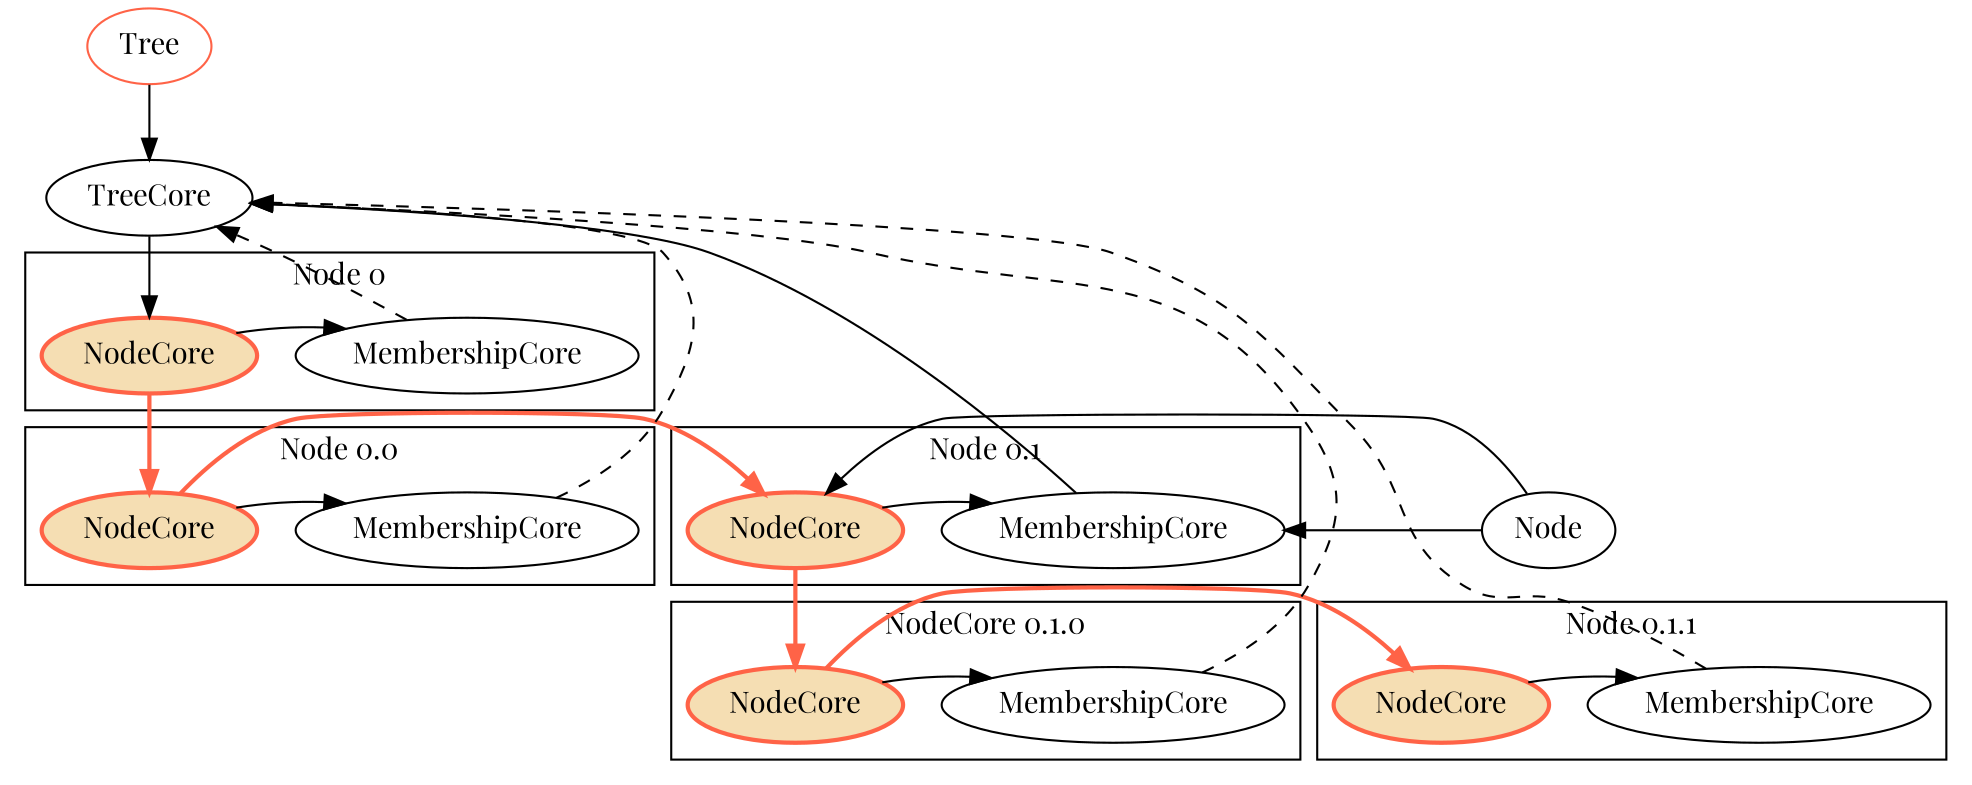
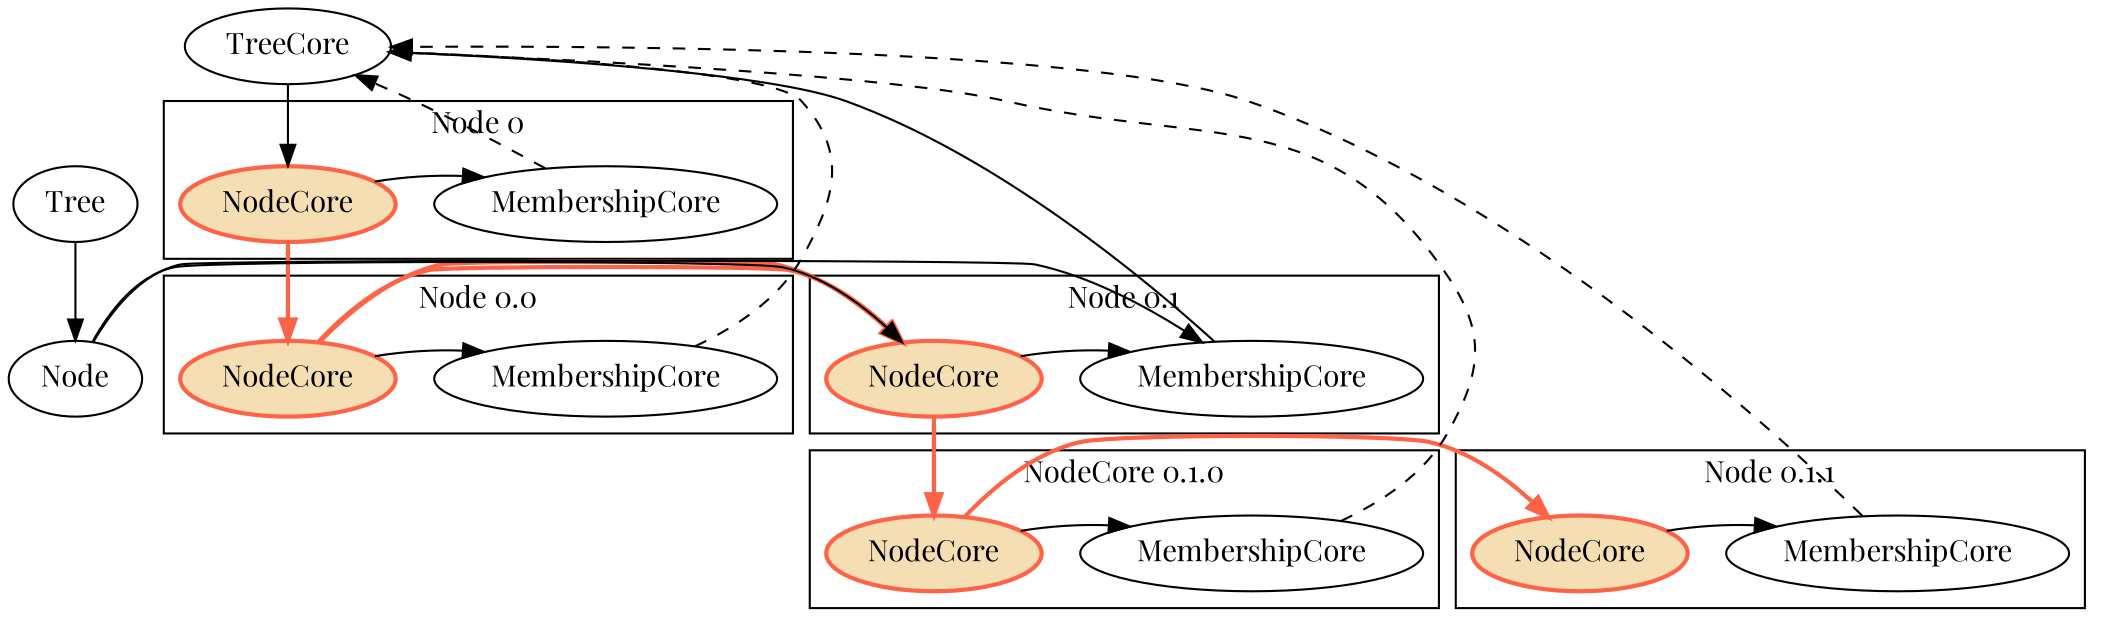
node "Tree": color tomato -> black
edge "Tree" -> "TreeCore": now "Tree" -> "Node"
